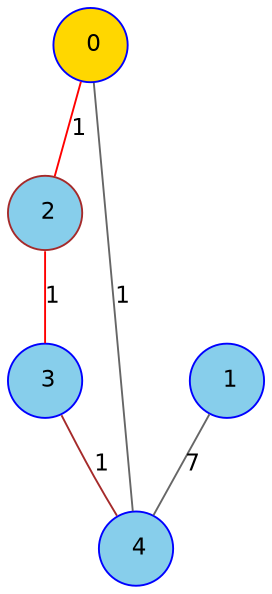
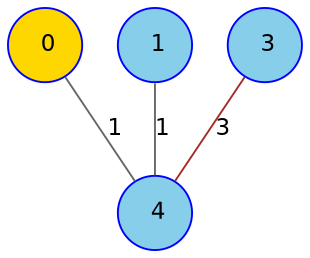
node "2": removed
edge "3" -- "4": label "1" -> "3"
edge "1" -- "4": label "7" -> "1"
